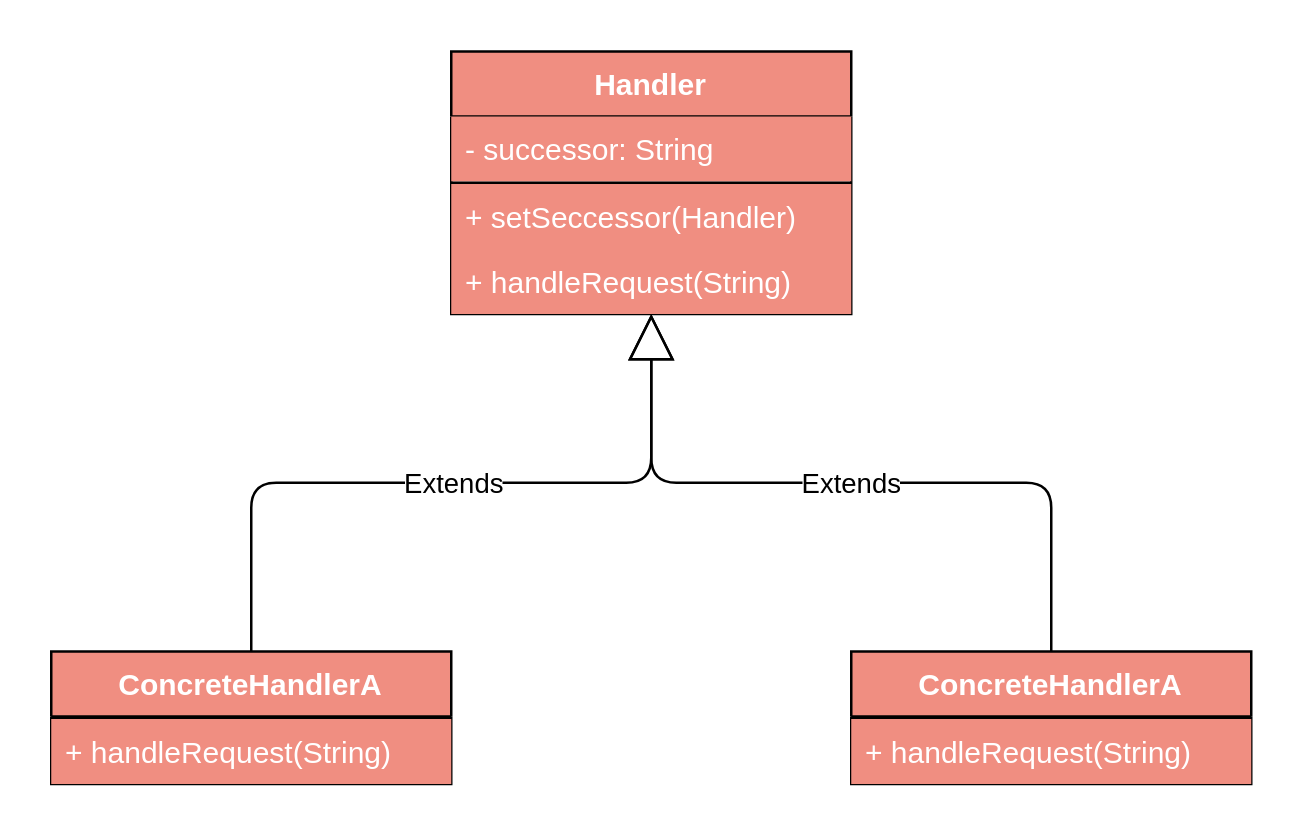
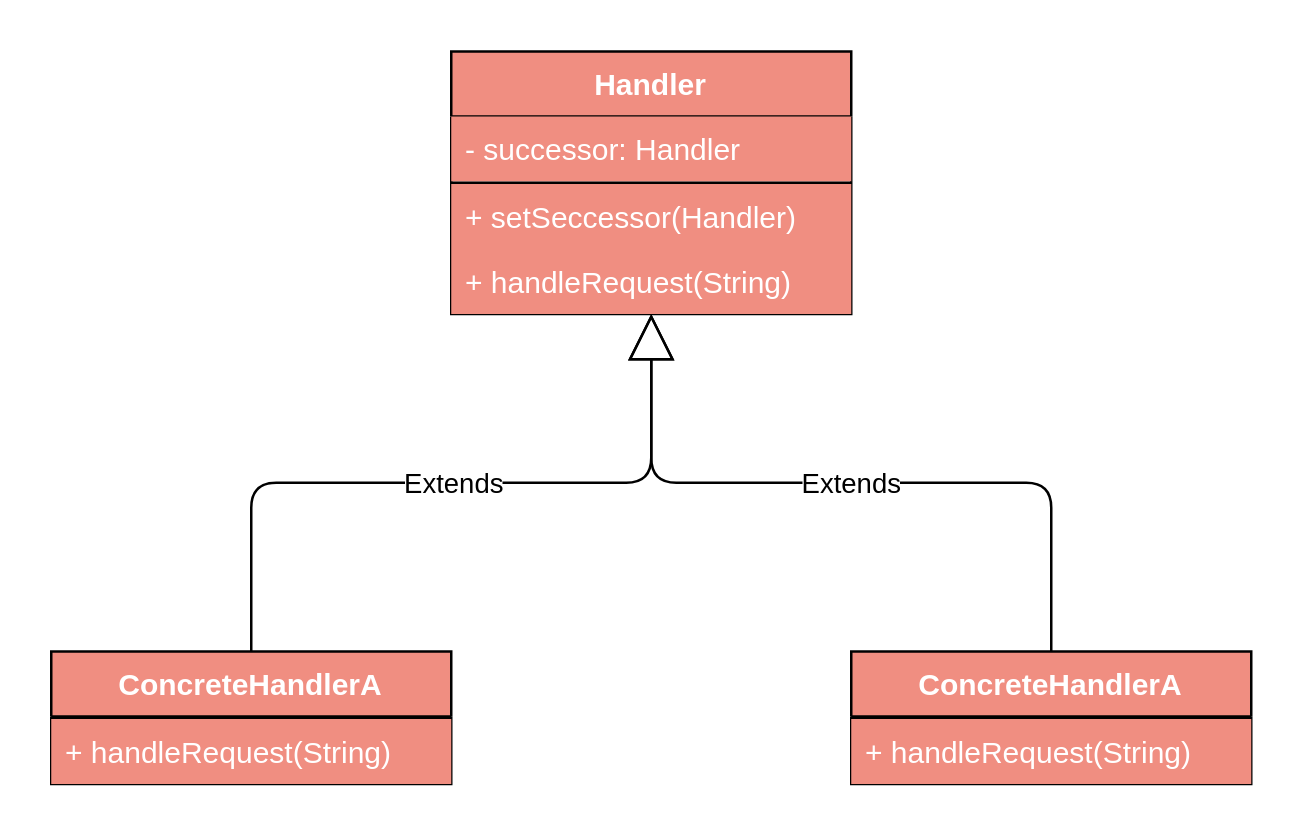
node "- successor: String": label "- successor: String" -> "- successor: Handler"
